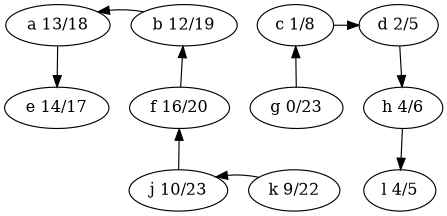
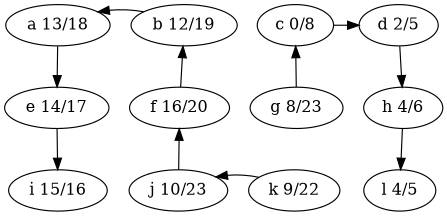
node "c 1/8": label "c 1/8" -> "c 0/8"
node "g 0/23": label "g 0/23" -> "g 8/23"
node "i 15/16": added
